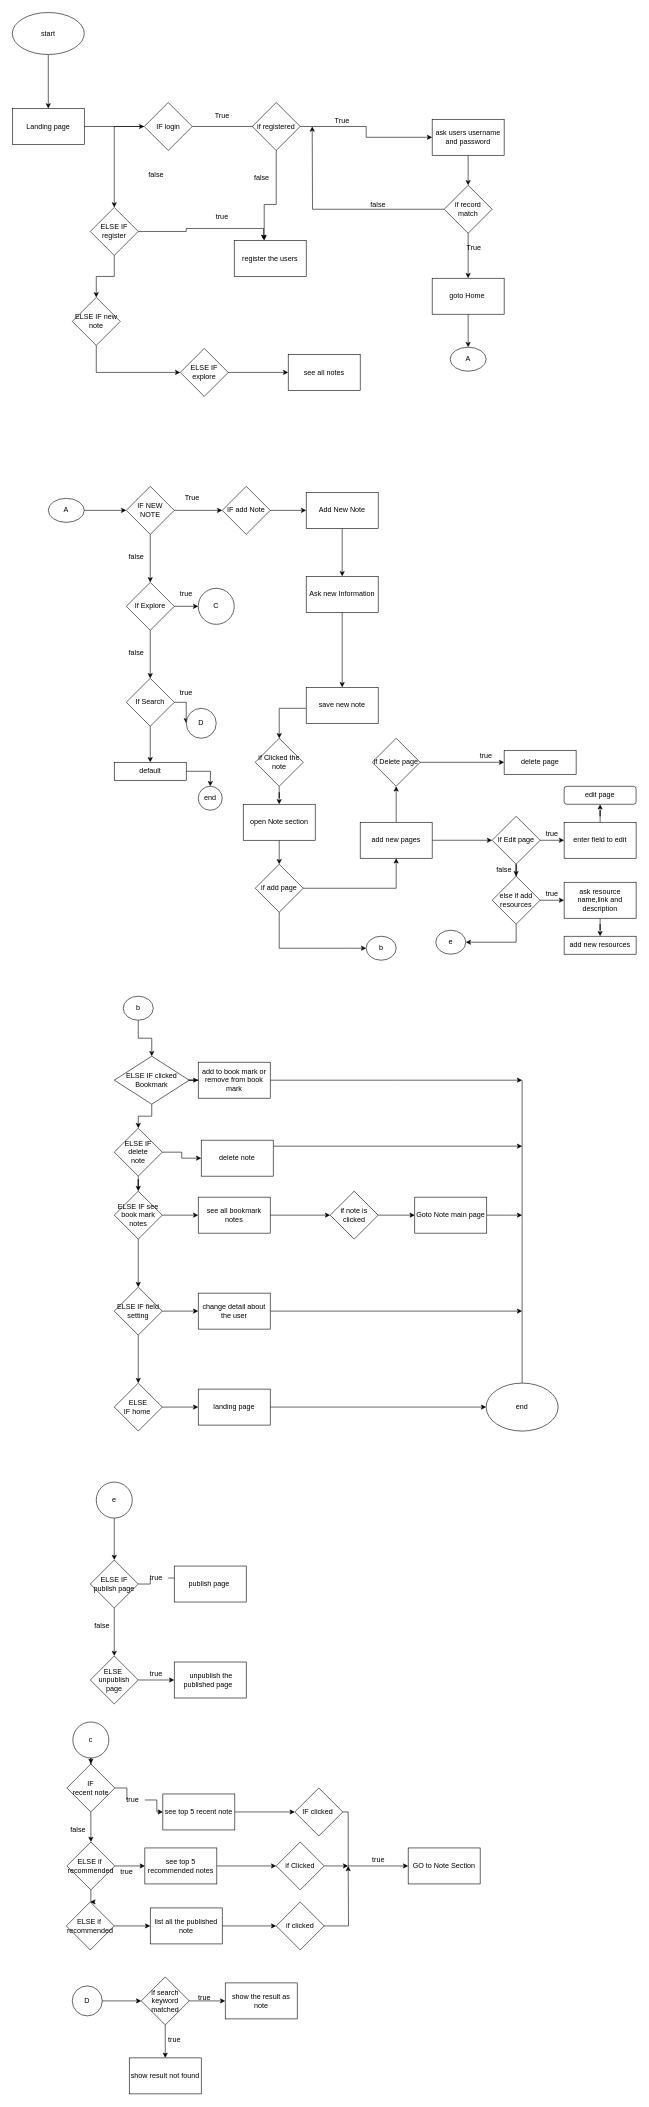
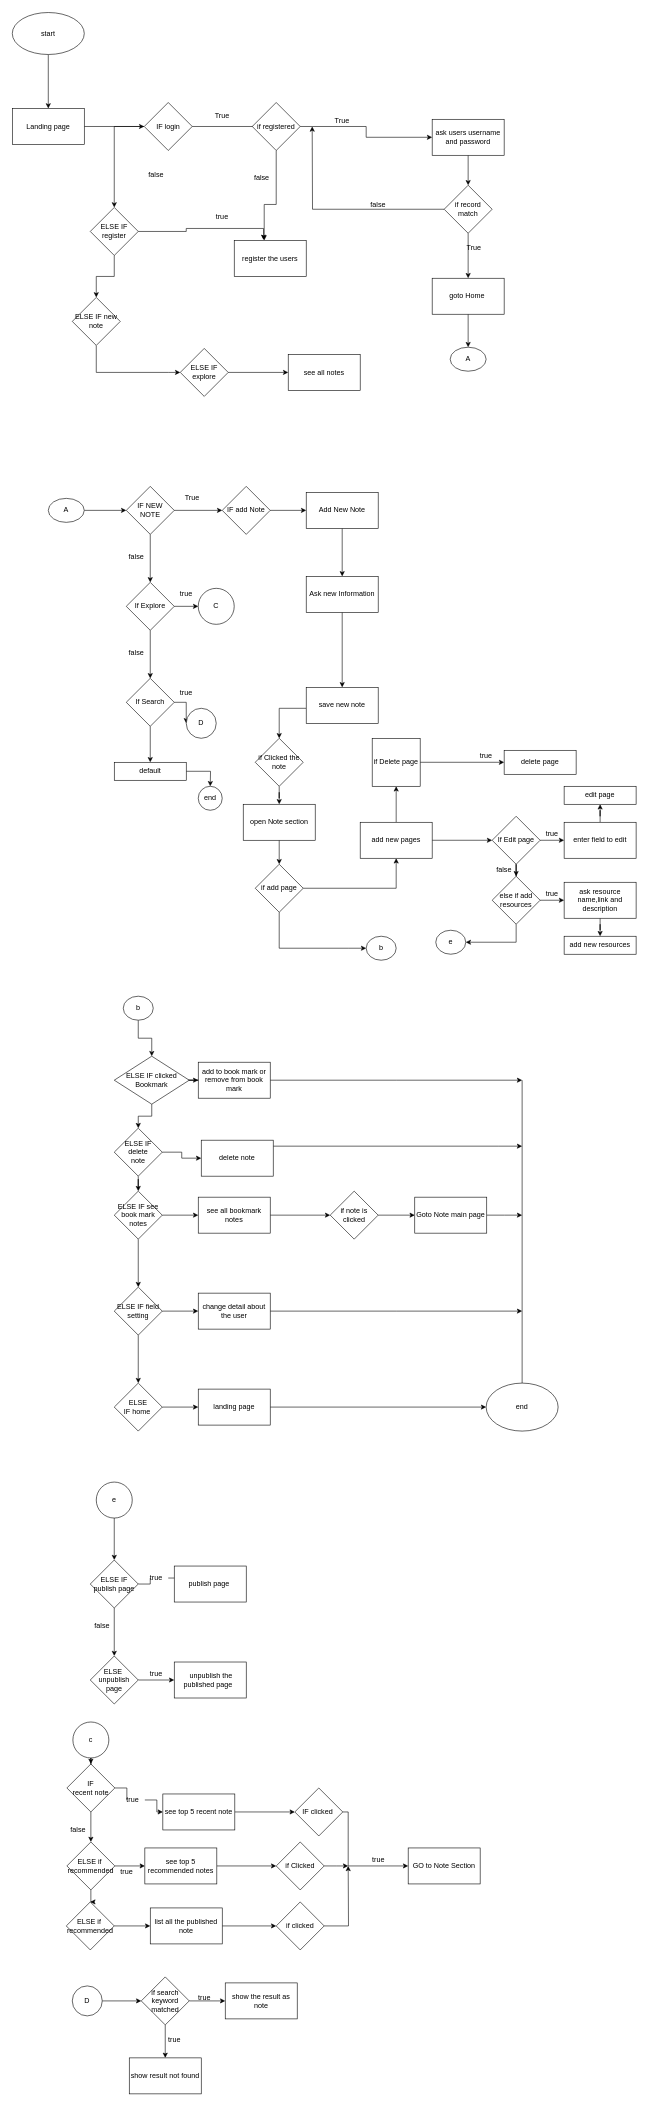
node "if Delete page": shape diamond -> rectangle
node "edit page": shape rounded rectangle -> rectangle
